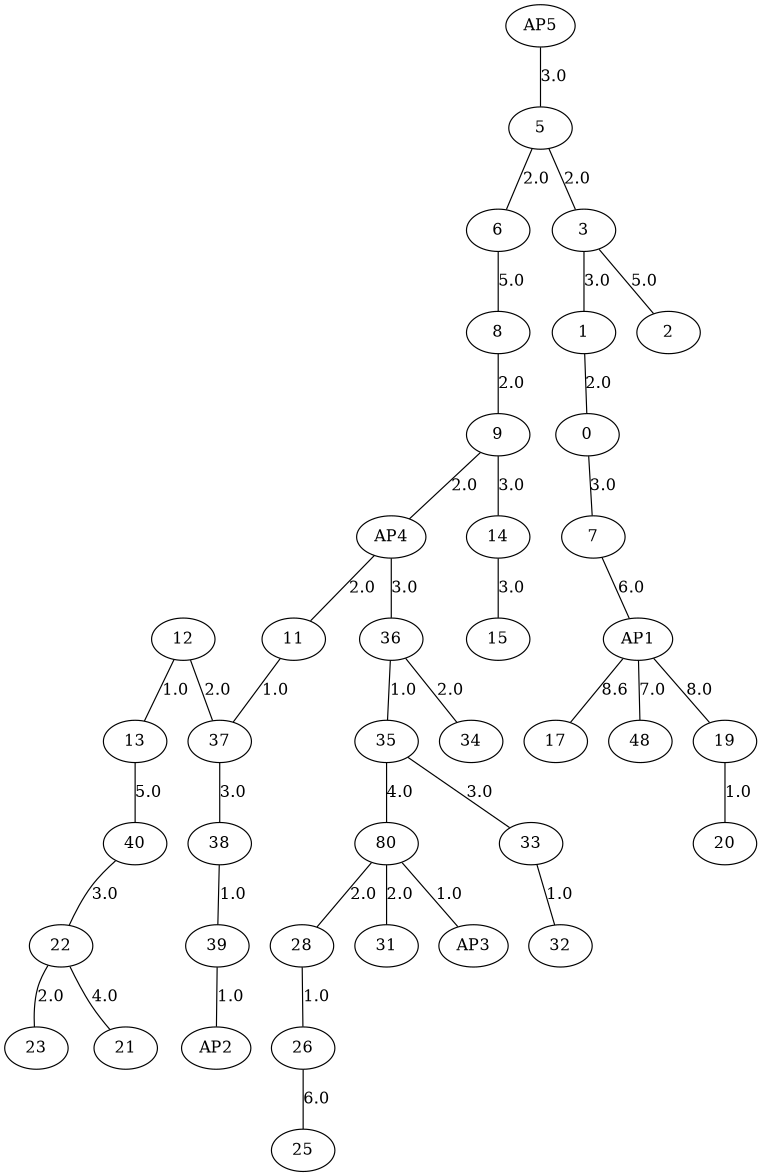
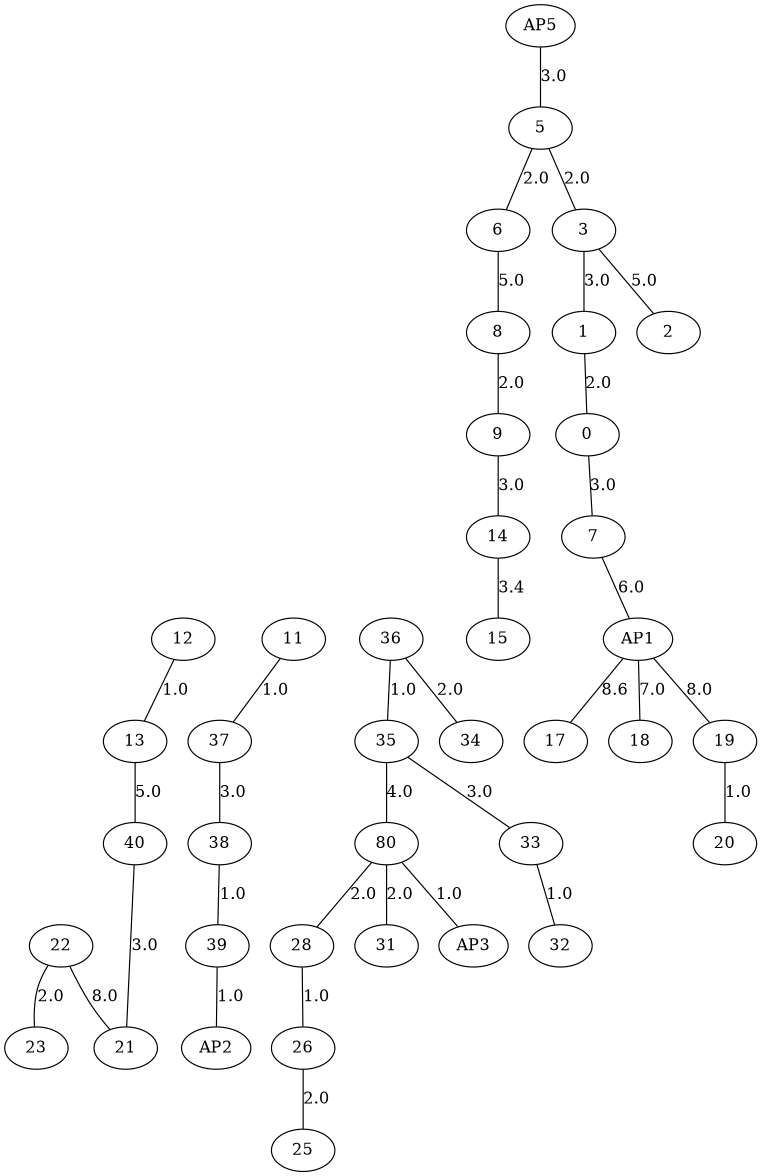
node "AP4": removed
edge "14" -- "15": label "3.0" -> "3.4"
edge "12" -- "37": removed, label "2.0"
node "48": label "48" -> "18"
edge "40" -- "22": now "40" -- "21"
edge "22" -- "21": label "4.0" -> "8.0"
edge "26" -- "25": label "6.0" -> "2.0"
